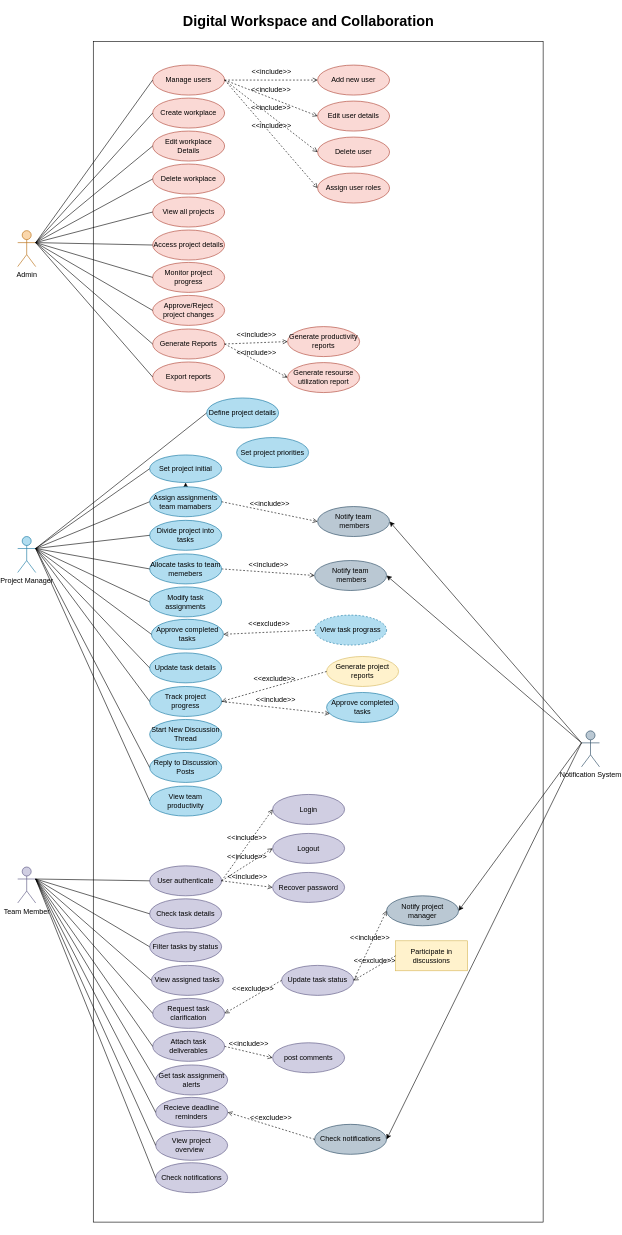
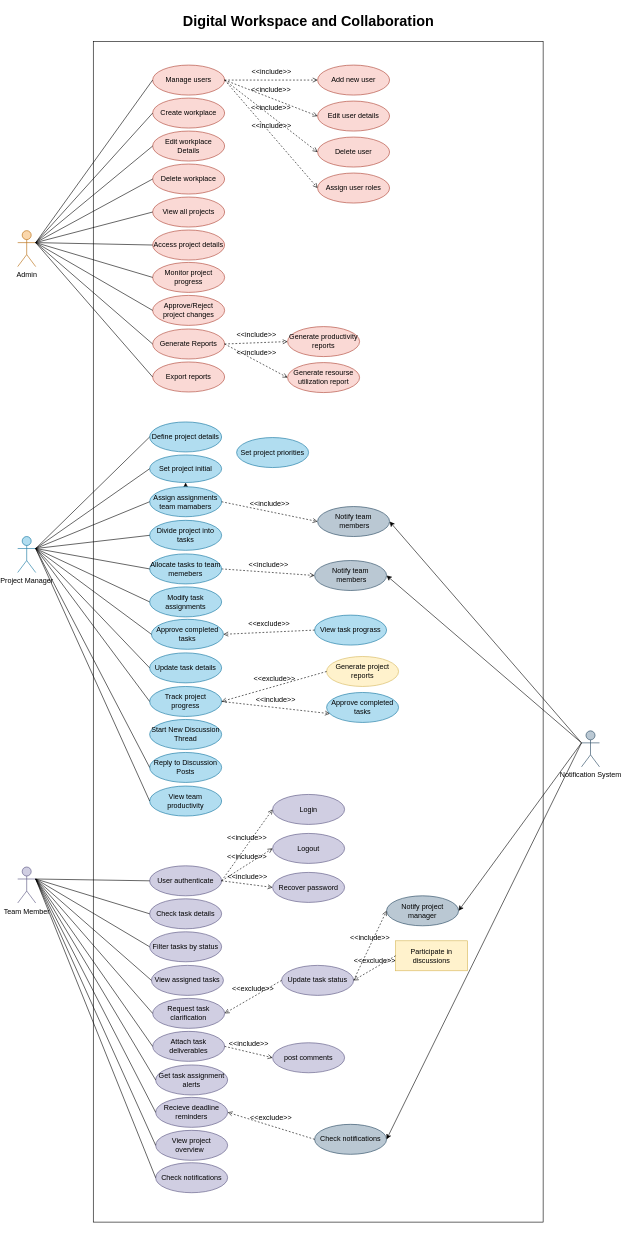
node "Define project details": moved (243, 413) -> (186, 437)
node "View task prograss": style dashed -> solid
